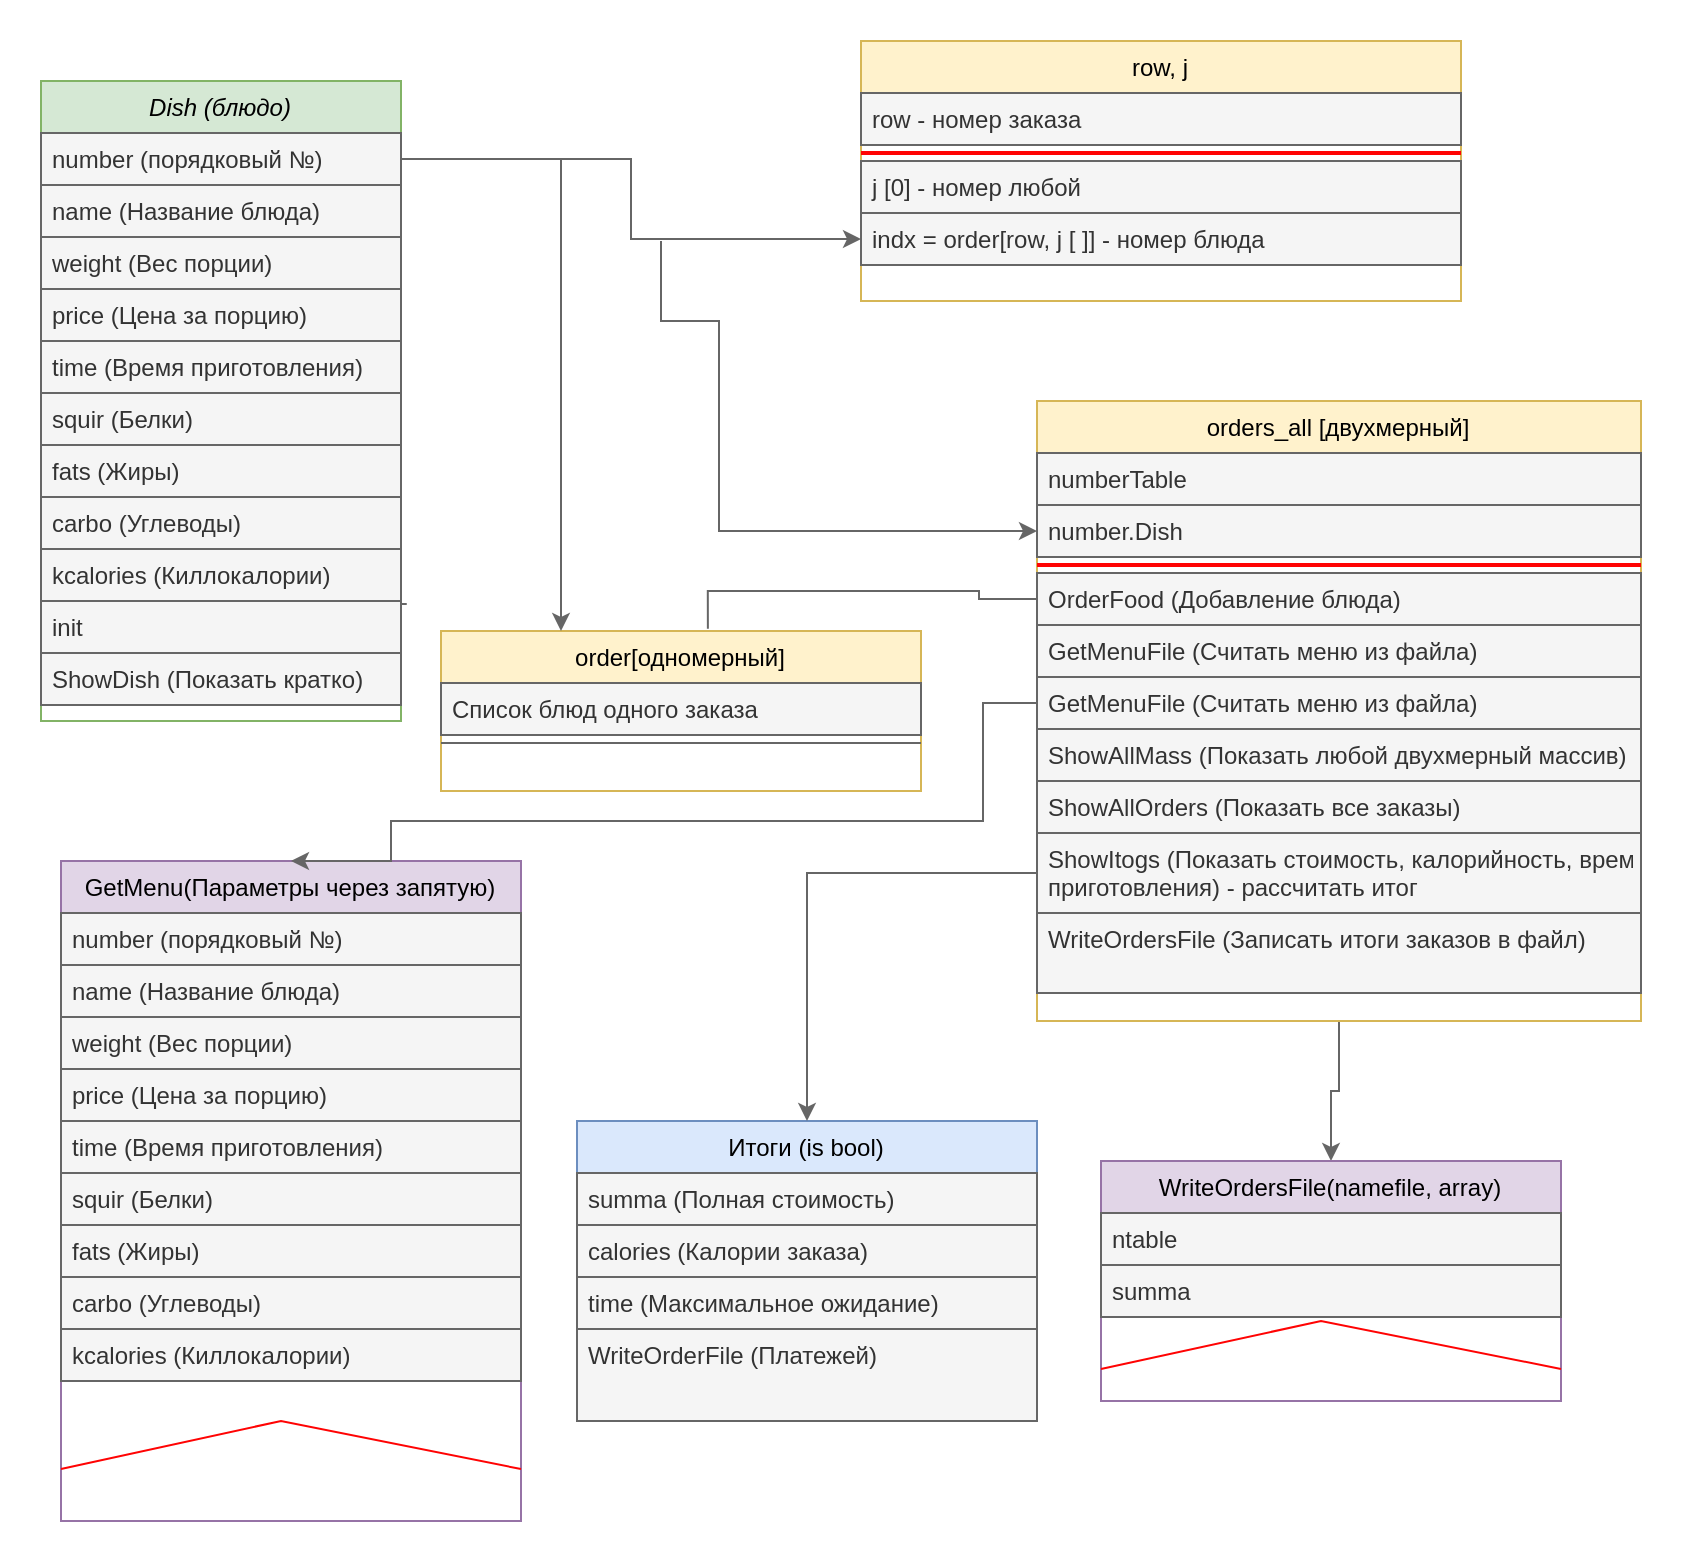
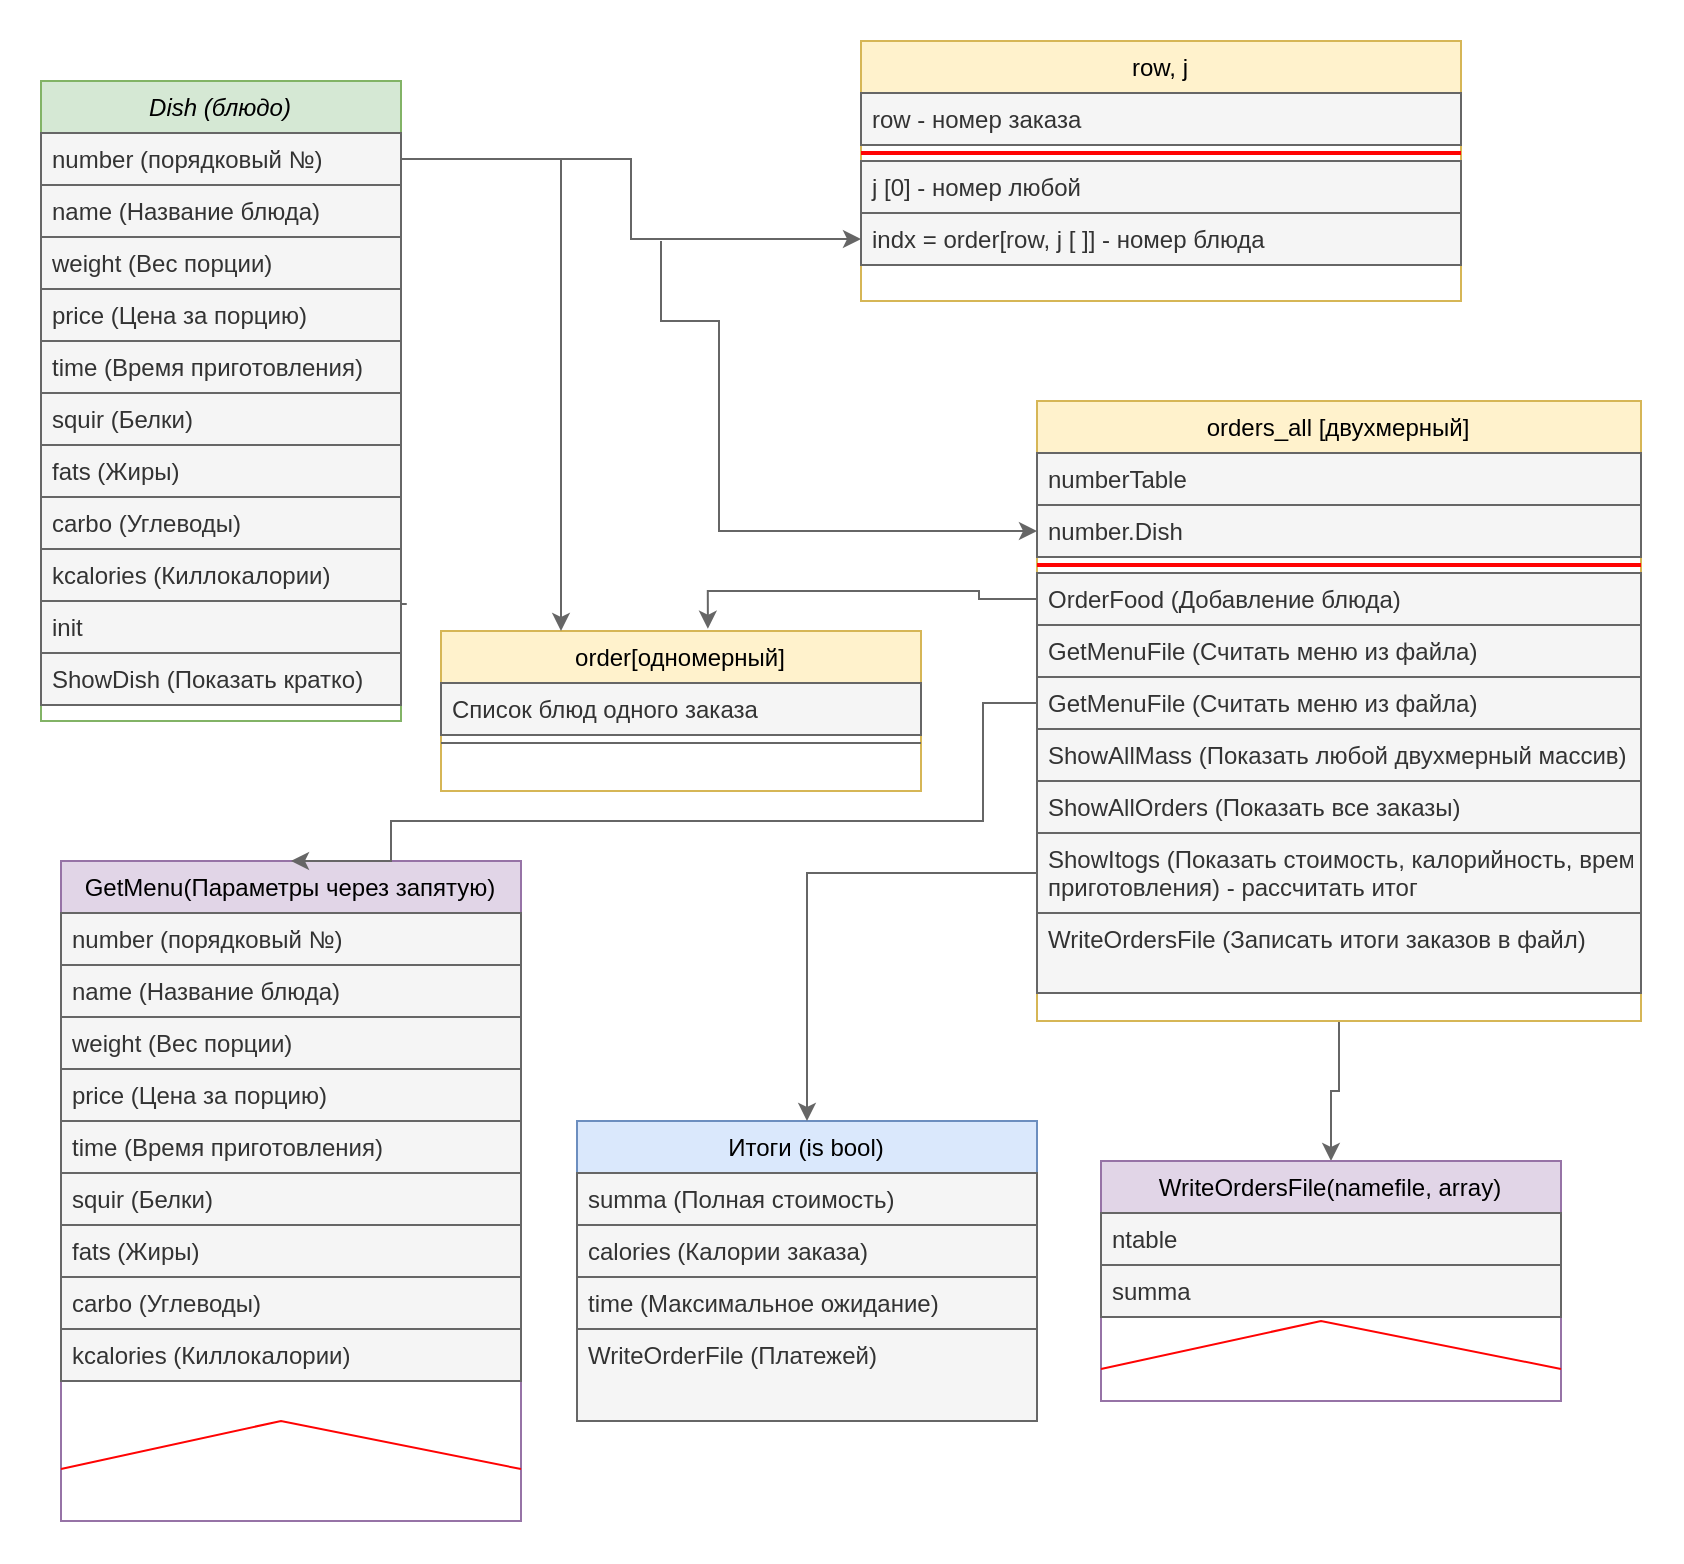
edge "OrderFood (Добавление блюда)" -- "order[одномерный]": arrowhead none -> classic
